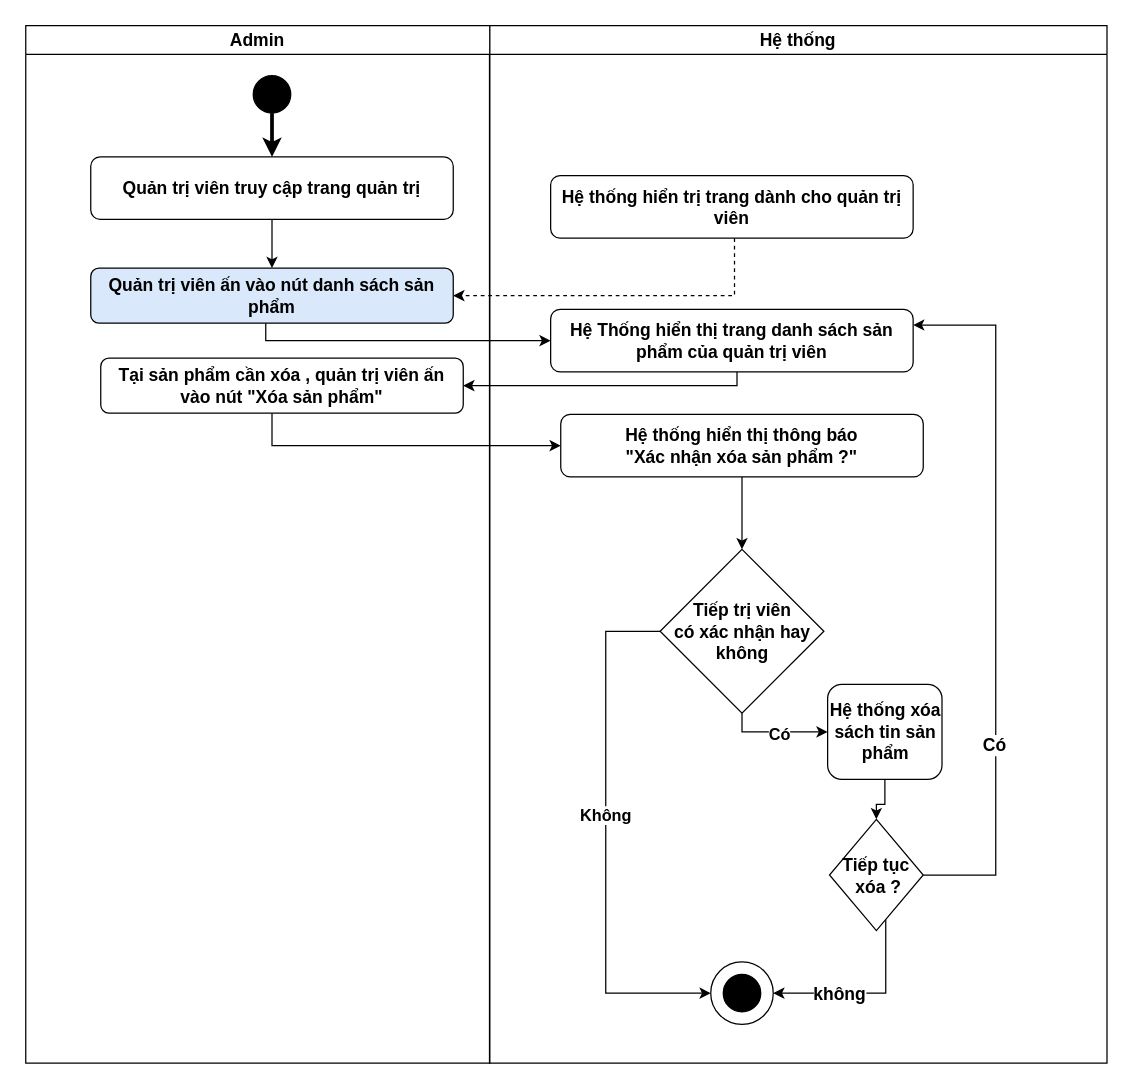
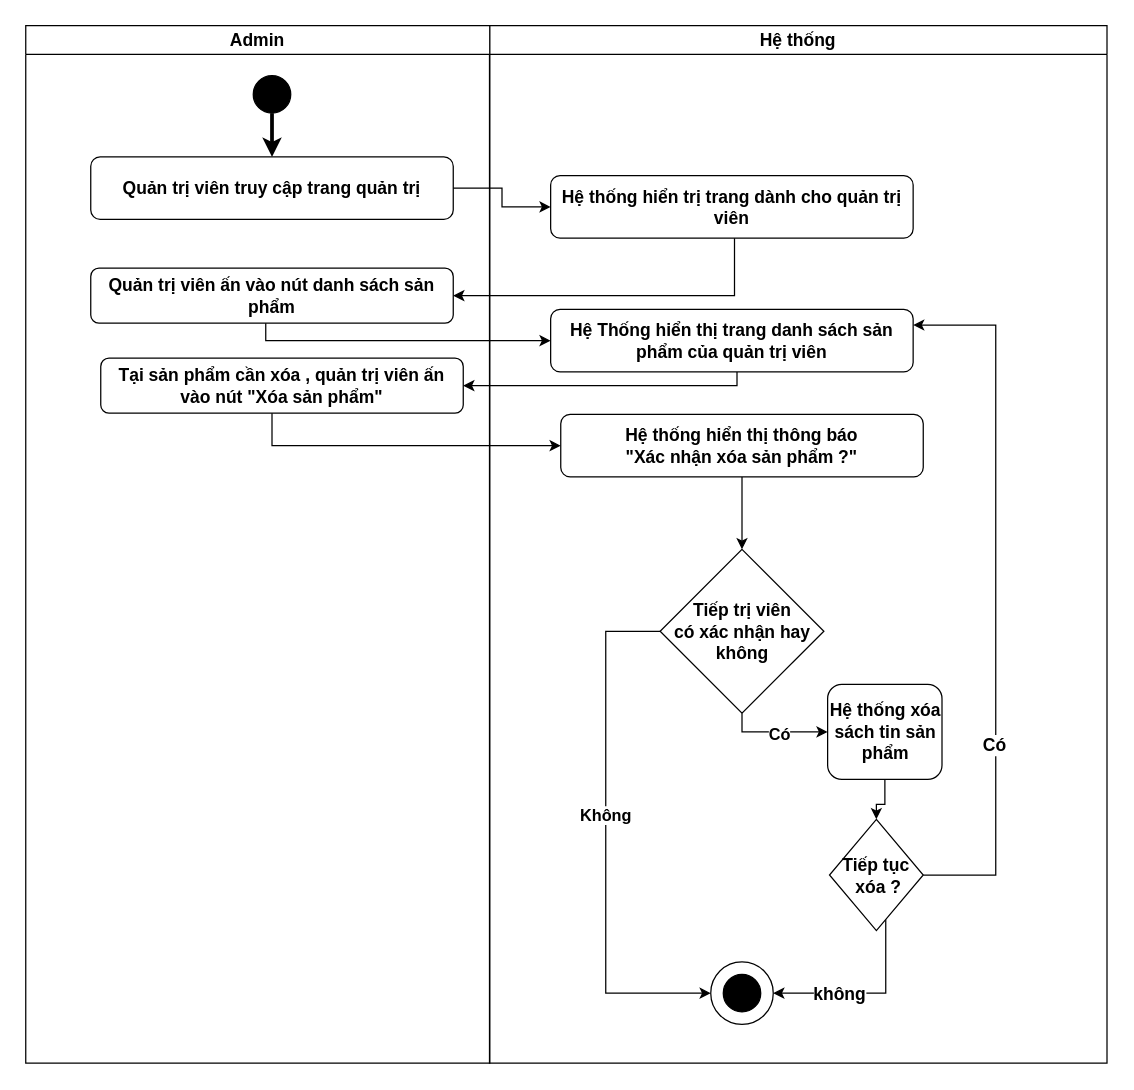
edge "Quản trị viên truy cập trang quản trị" -> "Quản trị viên ấn vào nút danh sách sản phẩm": now "Quản trị viên truy cập trang quản trị" -> "Hệ thống hiển trị trang dành cho quản trị viên"
node "Quản trị viên ấn vào nút danh sách sản phẩm": fillcolor #dae8fc -> #ffffff
edge "Hệ thống hiển trị trang dành cho quản trị viên" -> "Quản trị viên ấn vào nút danh sách sản phẩm": style dashed -> solid
